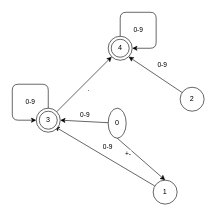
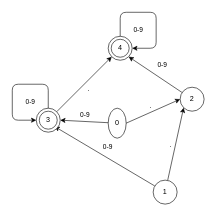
edge "0" -> "2": added, label "."
edge "1" -> "2": added, label "."
edge "0" -> "1": removed, label "+-"
